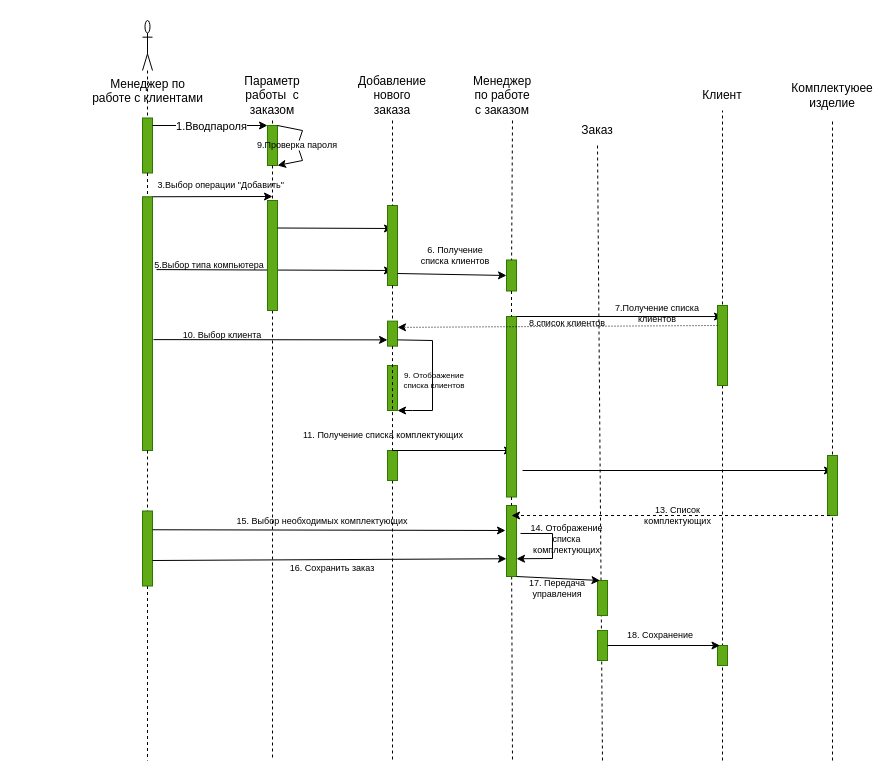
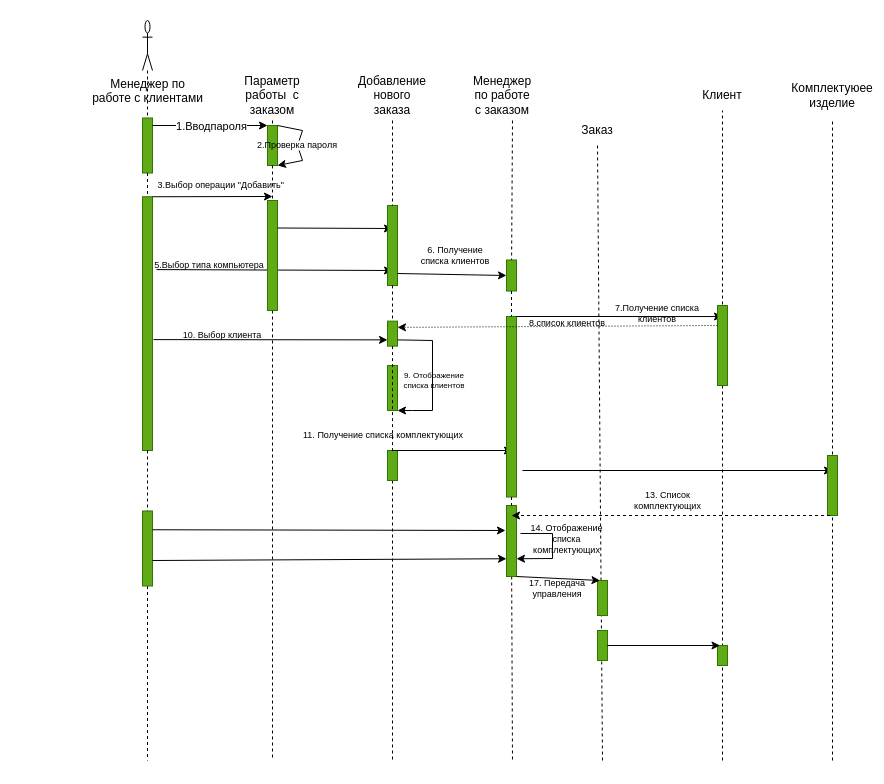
node "9.Проверка пароля": label "9.Проверка пароля" -> "2.Проверка пароля"
node "13. Список комплектующих": moved (678, 516) -> (668, 501)
node "15. Выбор необходимых комплектующих": removed
node "16. Сохранить заказ": removed
node "18. Сохранение": removed
